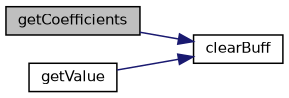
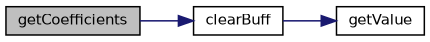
edge "getValue" -> "clearBuff": reversed
